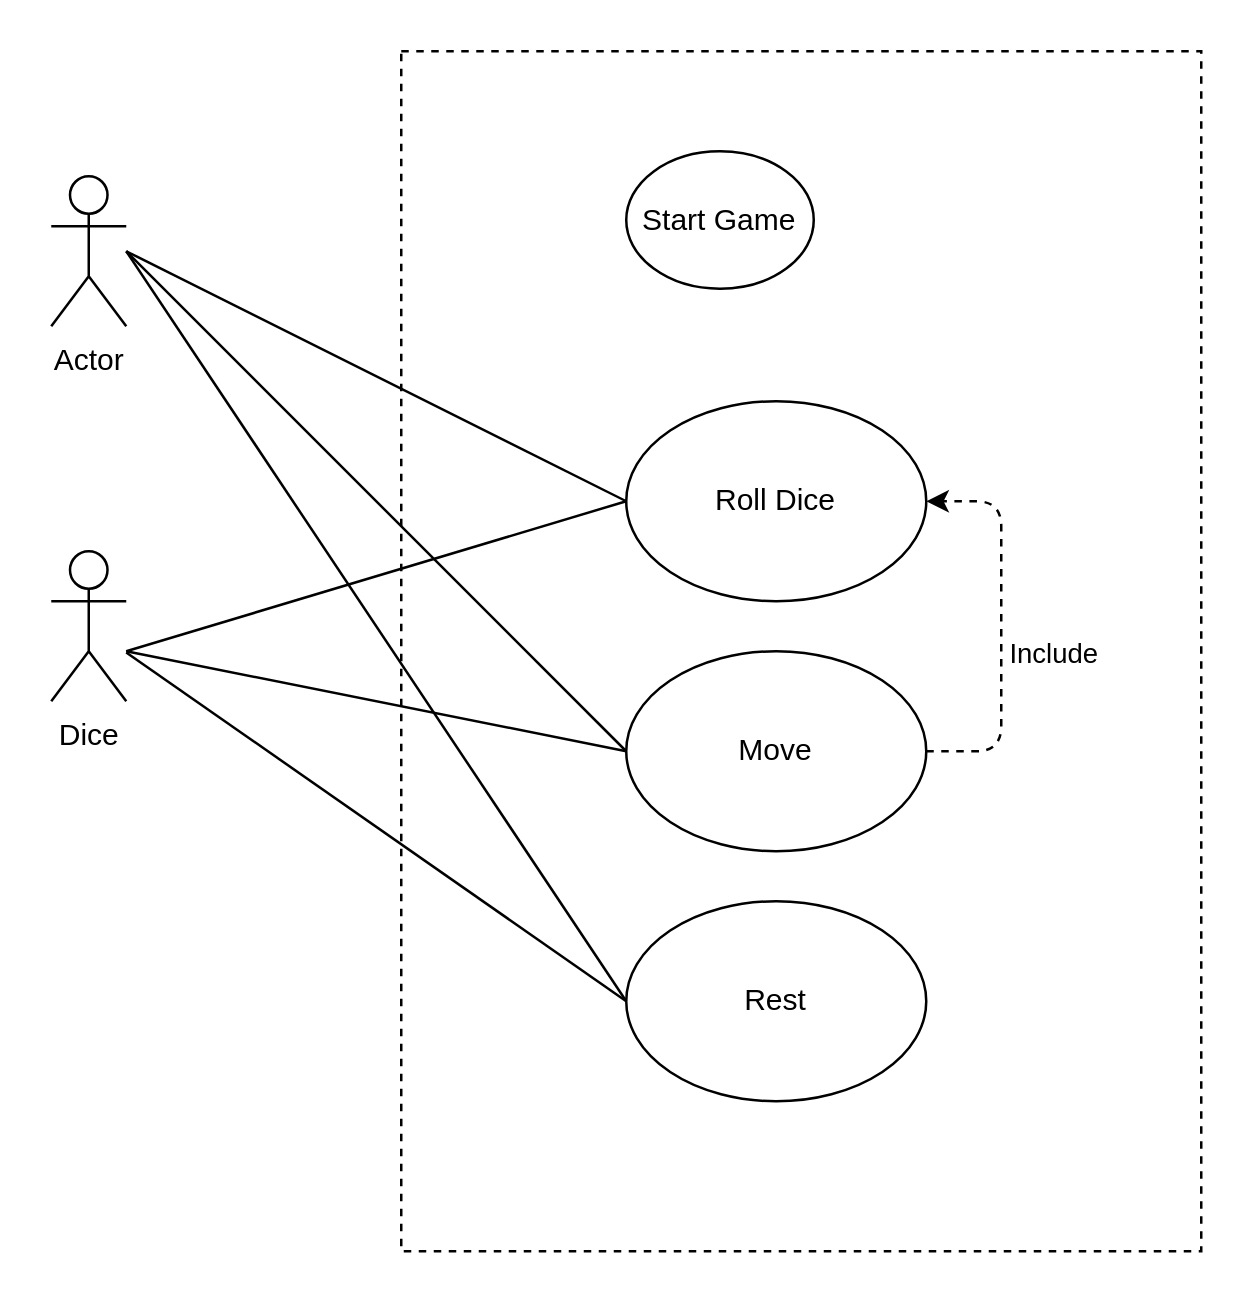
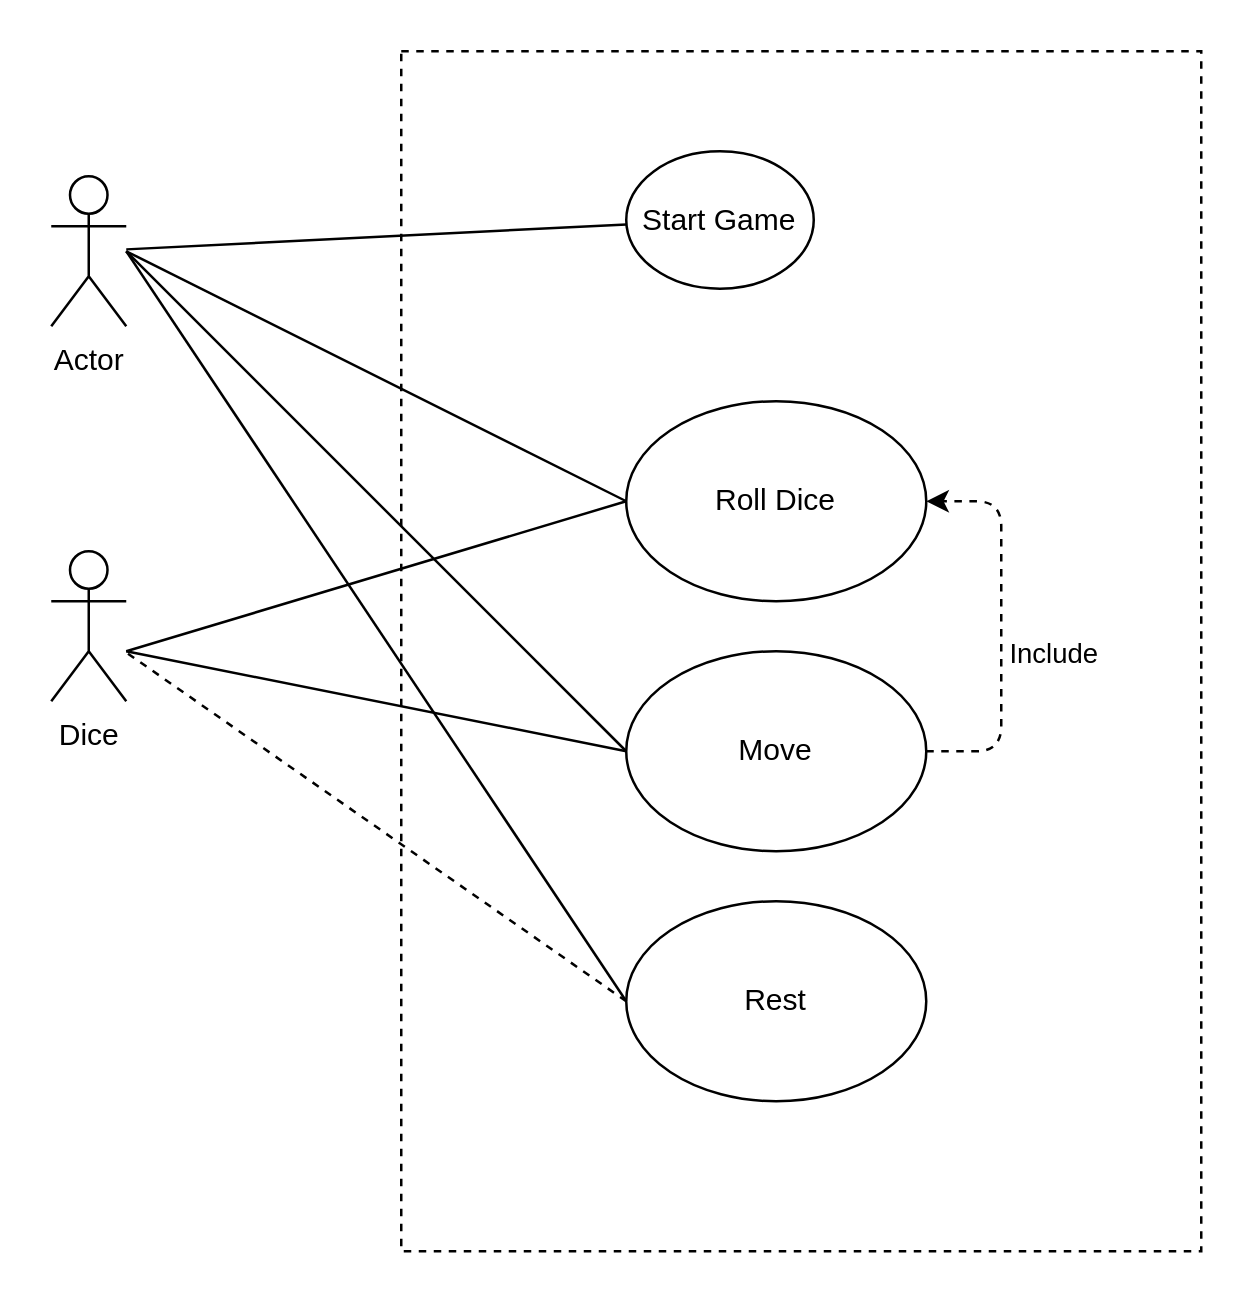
edge "Start Game" -- "Actor": added
edge "Dice" -- "Rest": style solid -> dashed
